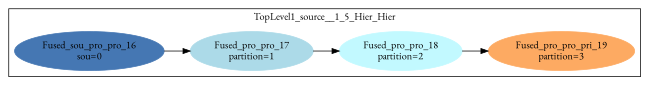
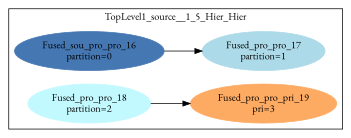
node "Fused_sou_pro_pro_16 sou=0": label "Fused_sou_pro_pro_16 sou=0" -> "Fused_sou_pro_pro_16 partition=0"
edge "Fused_pro_pro_17 partition=1" -> "Fused_pro_pro_18 partition=2": removed
node "Fused_pro_pro_pri_19 partition=3": label "Fused_pro_pro_pri_19 partition=3" -> "Fused_pro_pro_pri_19 pri=3"
